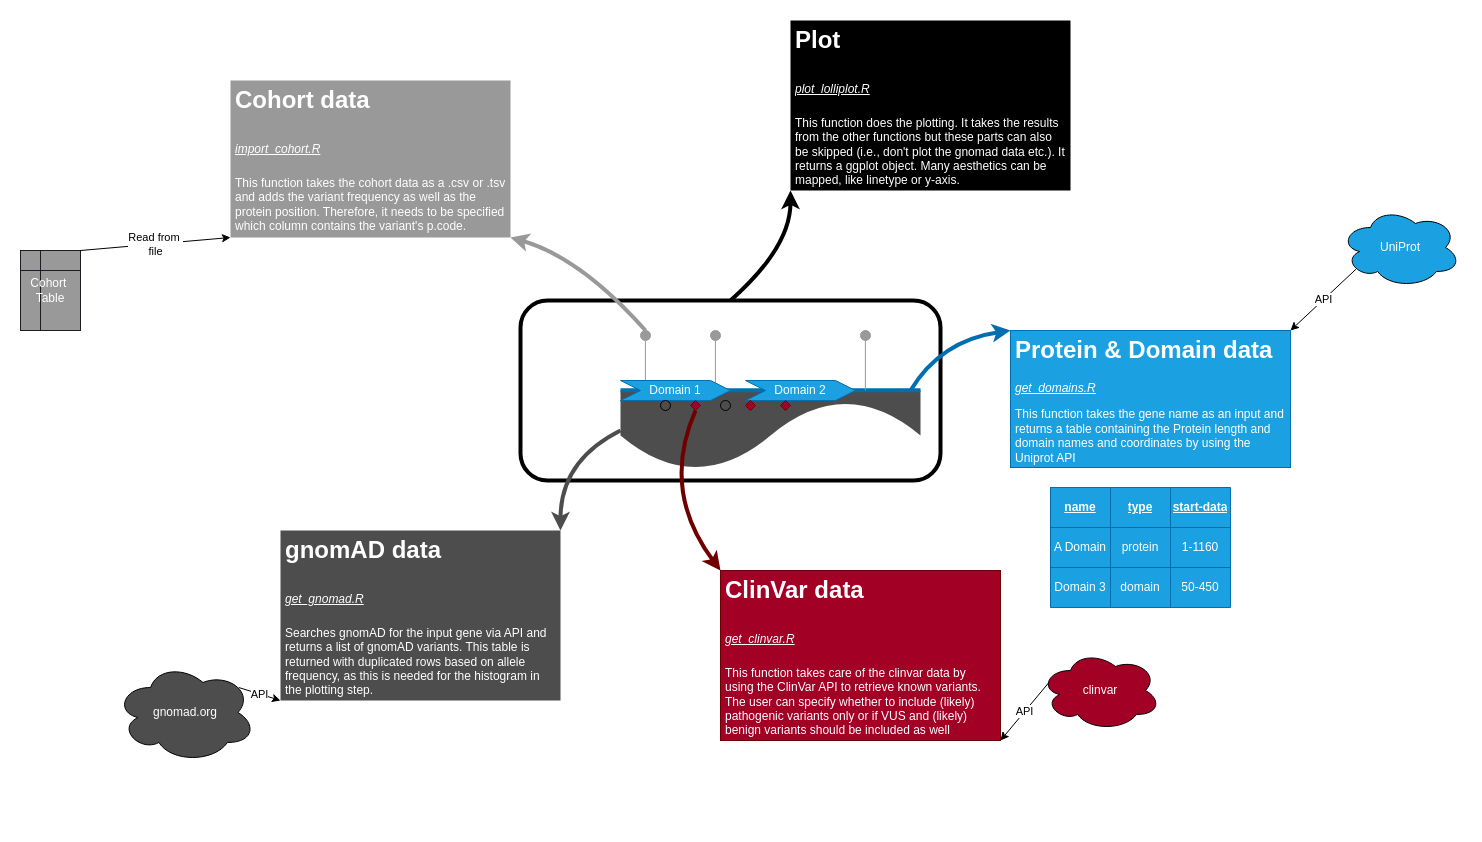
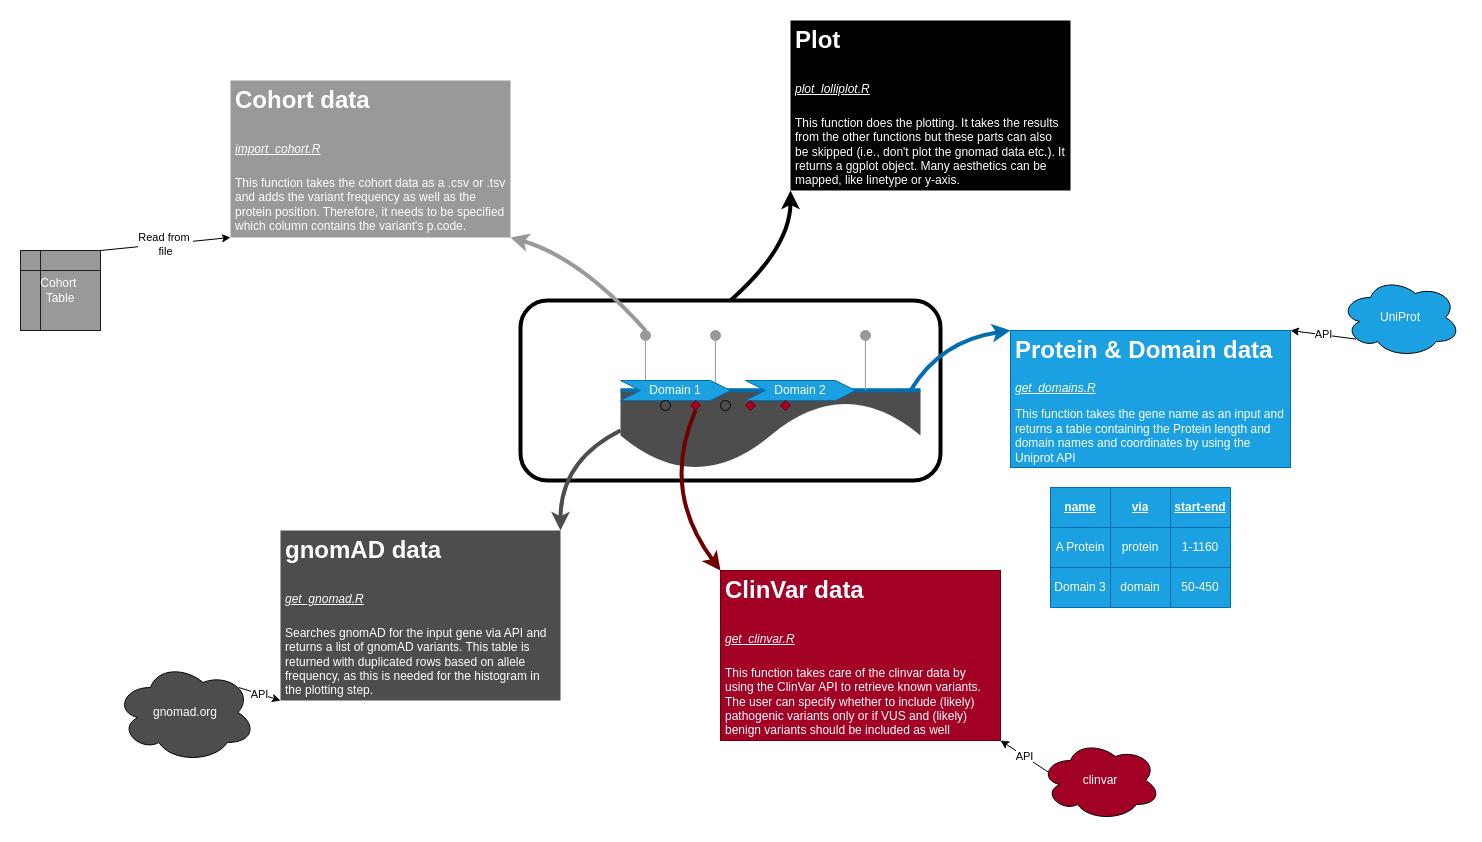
node "UniProt": moved (1401, 248) -> (1401, 318)
node "Cohort Table": size 60x80 -> 80x80
node "type": label "type" -> "via"
node "start-data": label "start-data" -> "start-end"
node "A Domain": label "A Domain" -> "A Protein"
node "clinvar": moved (1101, 691) -> (1101, 781)
